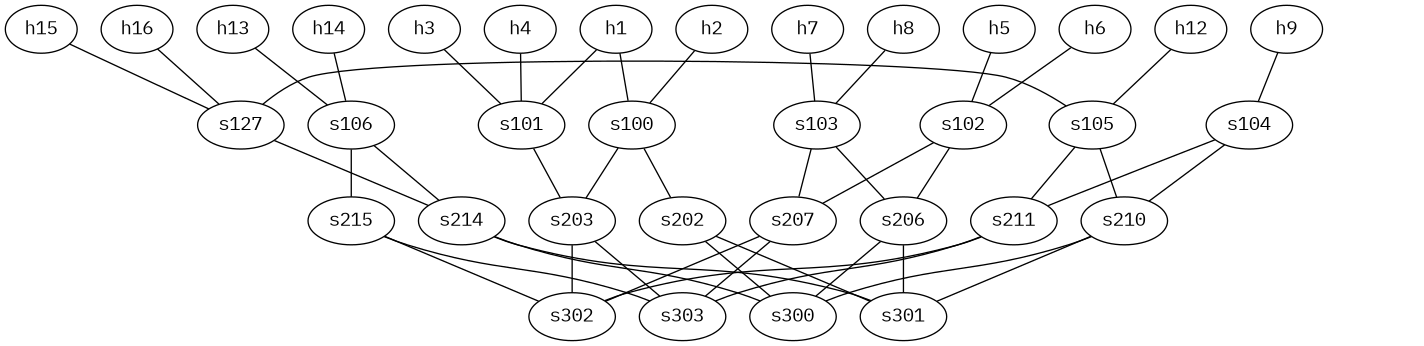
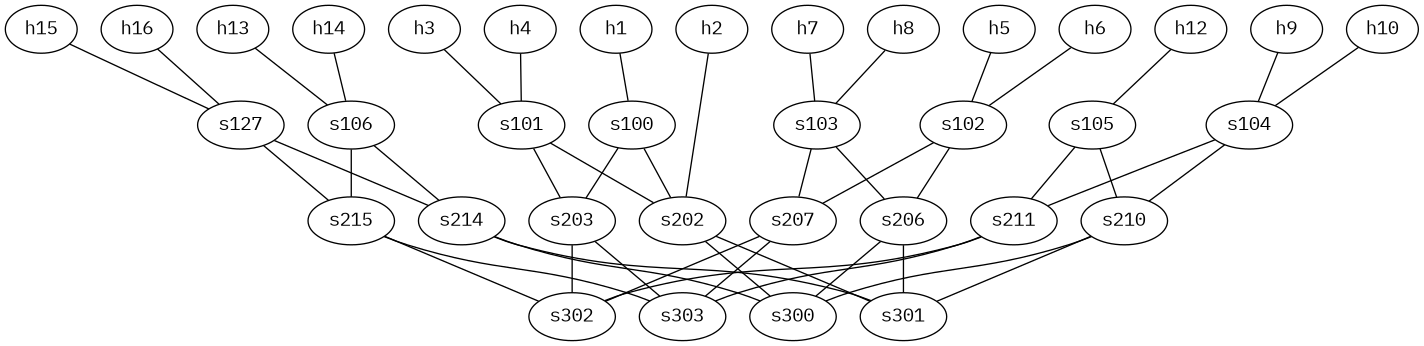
node "h10": added
edge "s127" -- "s105": now "s127" -- "s215"
edge "h1" -- "s101": now "s202" -- "s101"
edge "h2" -- "s100": now "h2" -- "s202"
